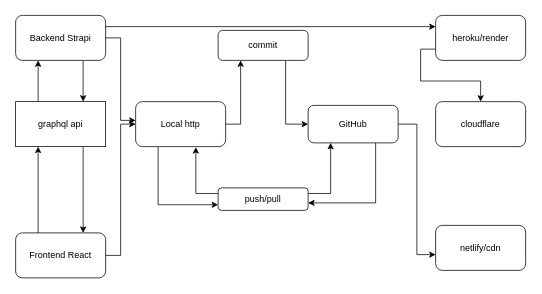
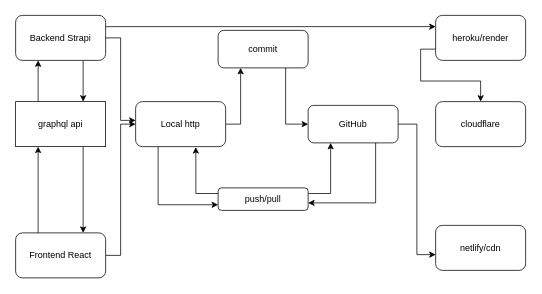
node "commit": size 90x30 -> 90x38
